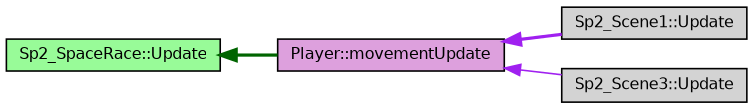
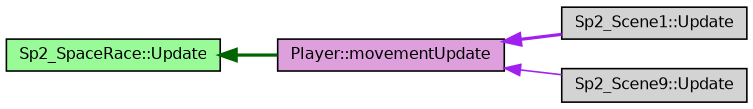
node "Sp2_Scene3::Update": label "Sp2_Scene3::Update" -> "Sp2_Scene9::Update"
